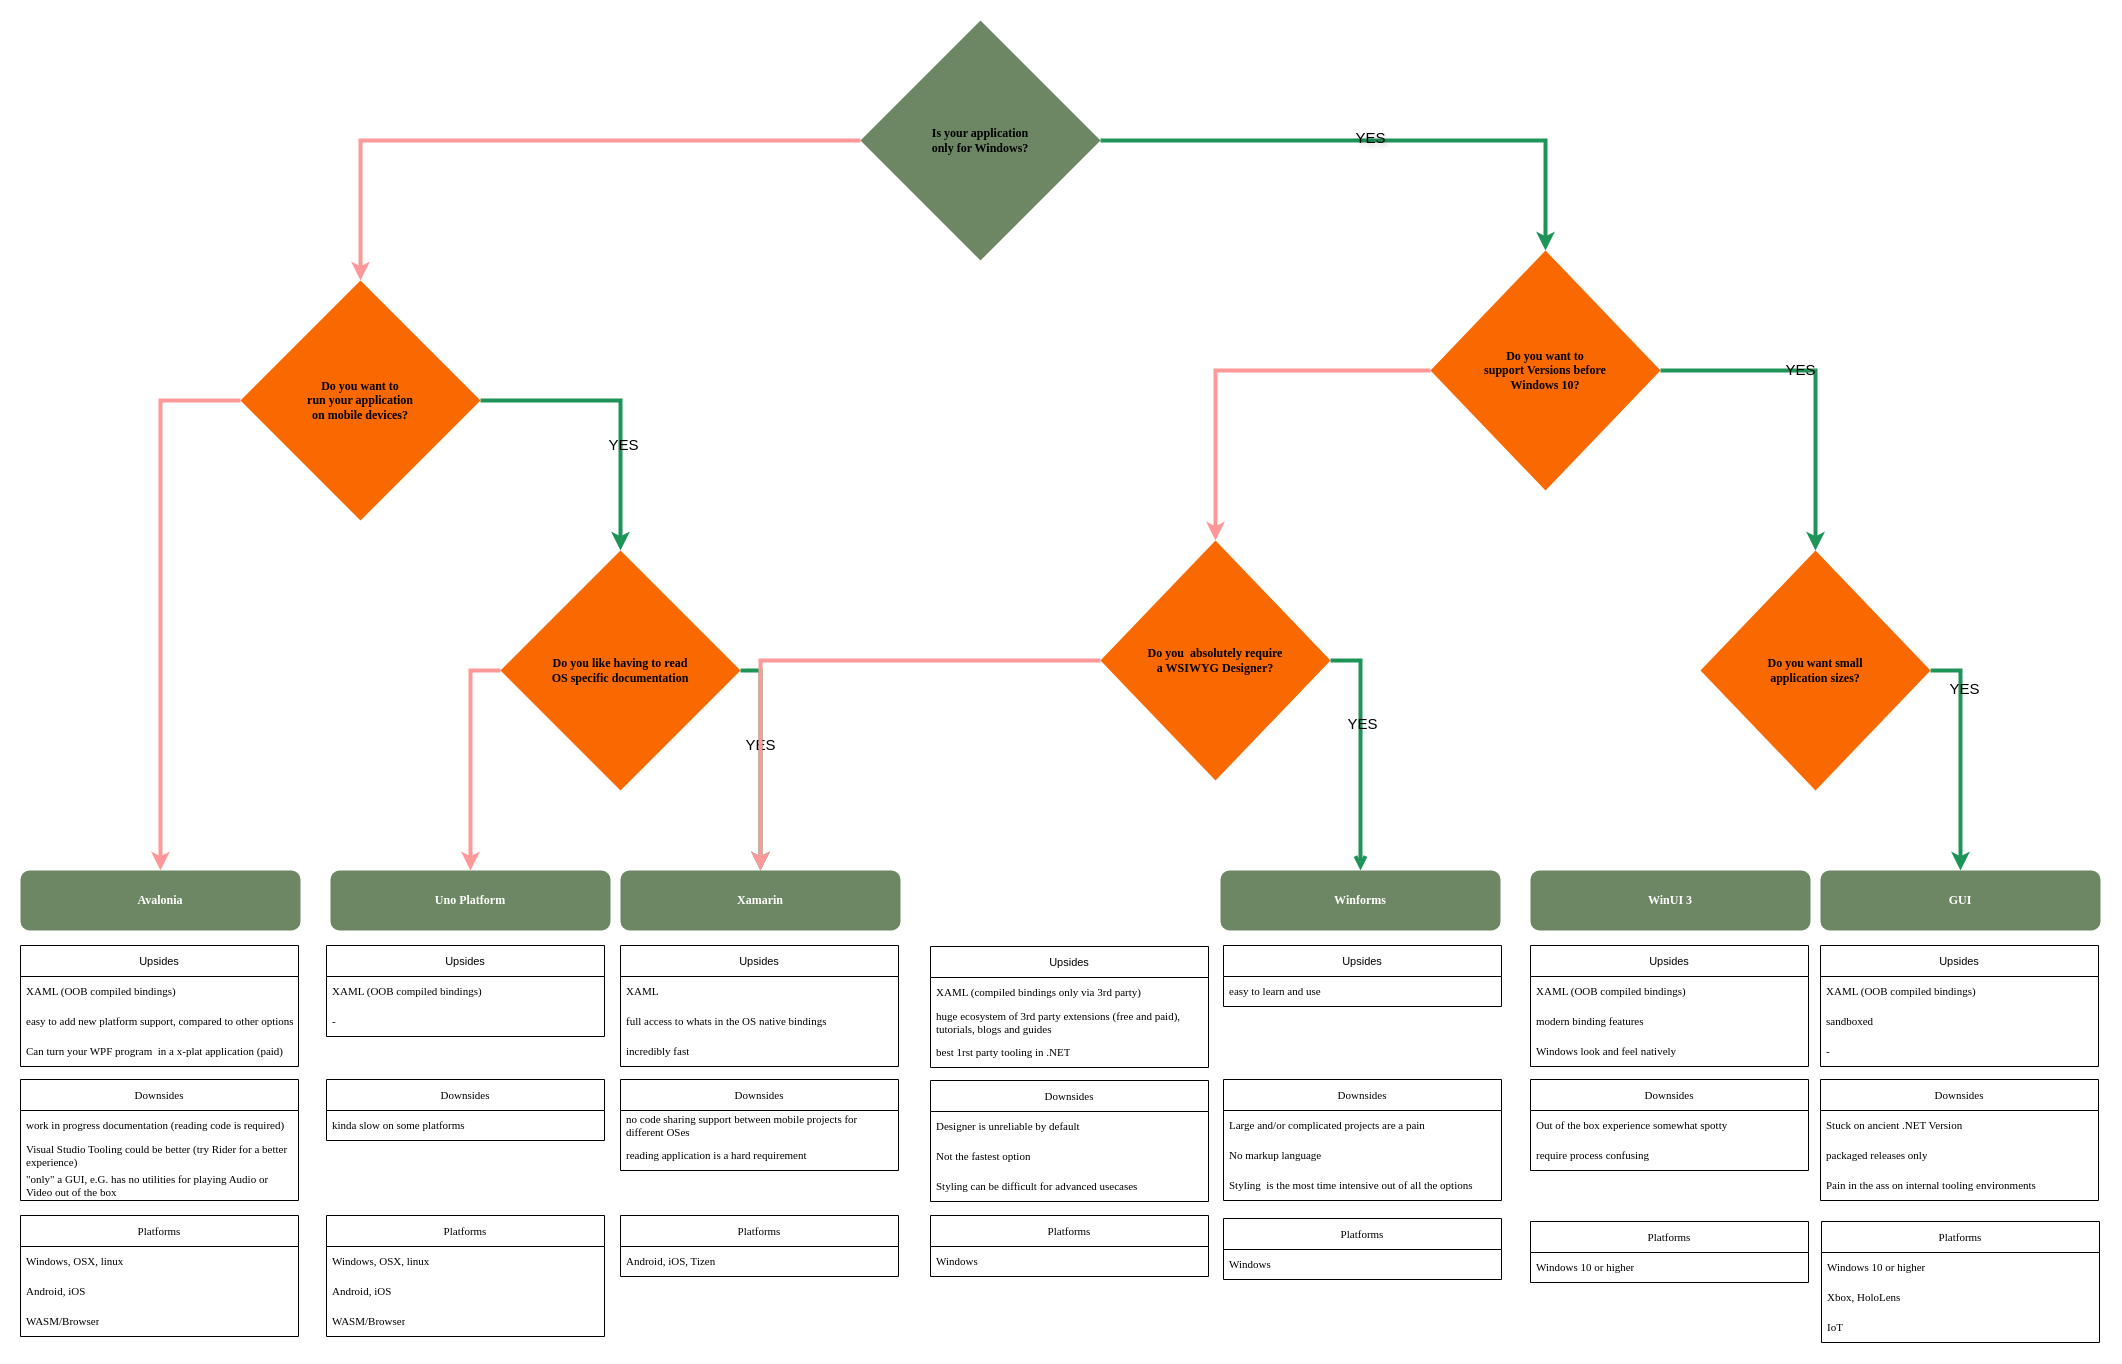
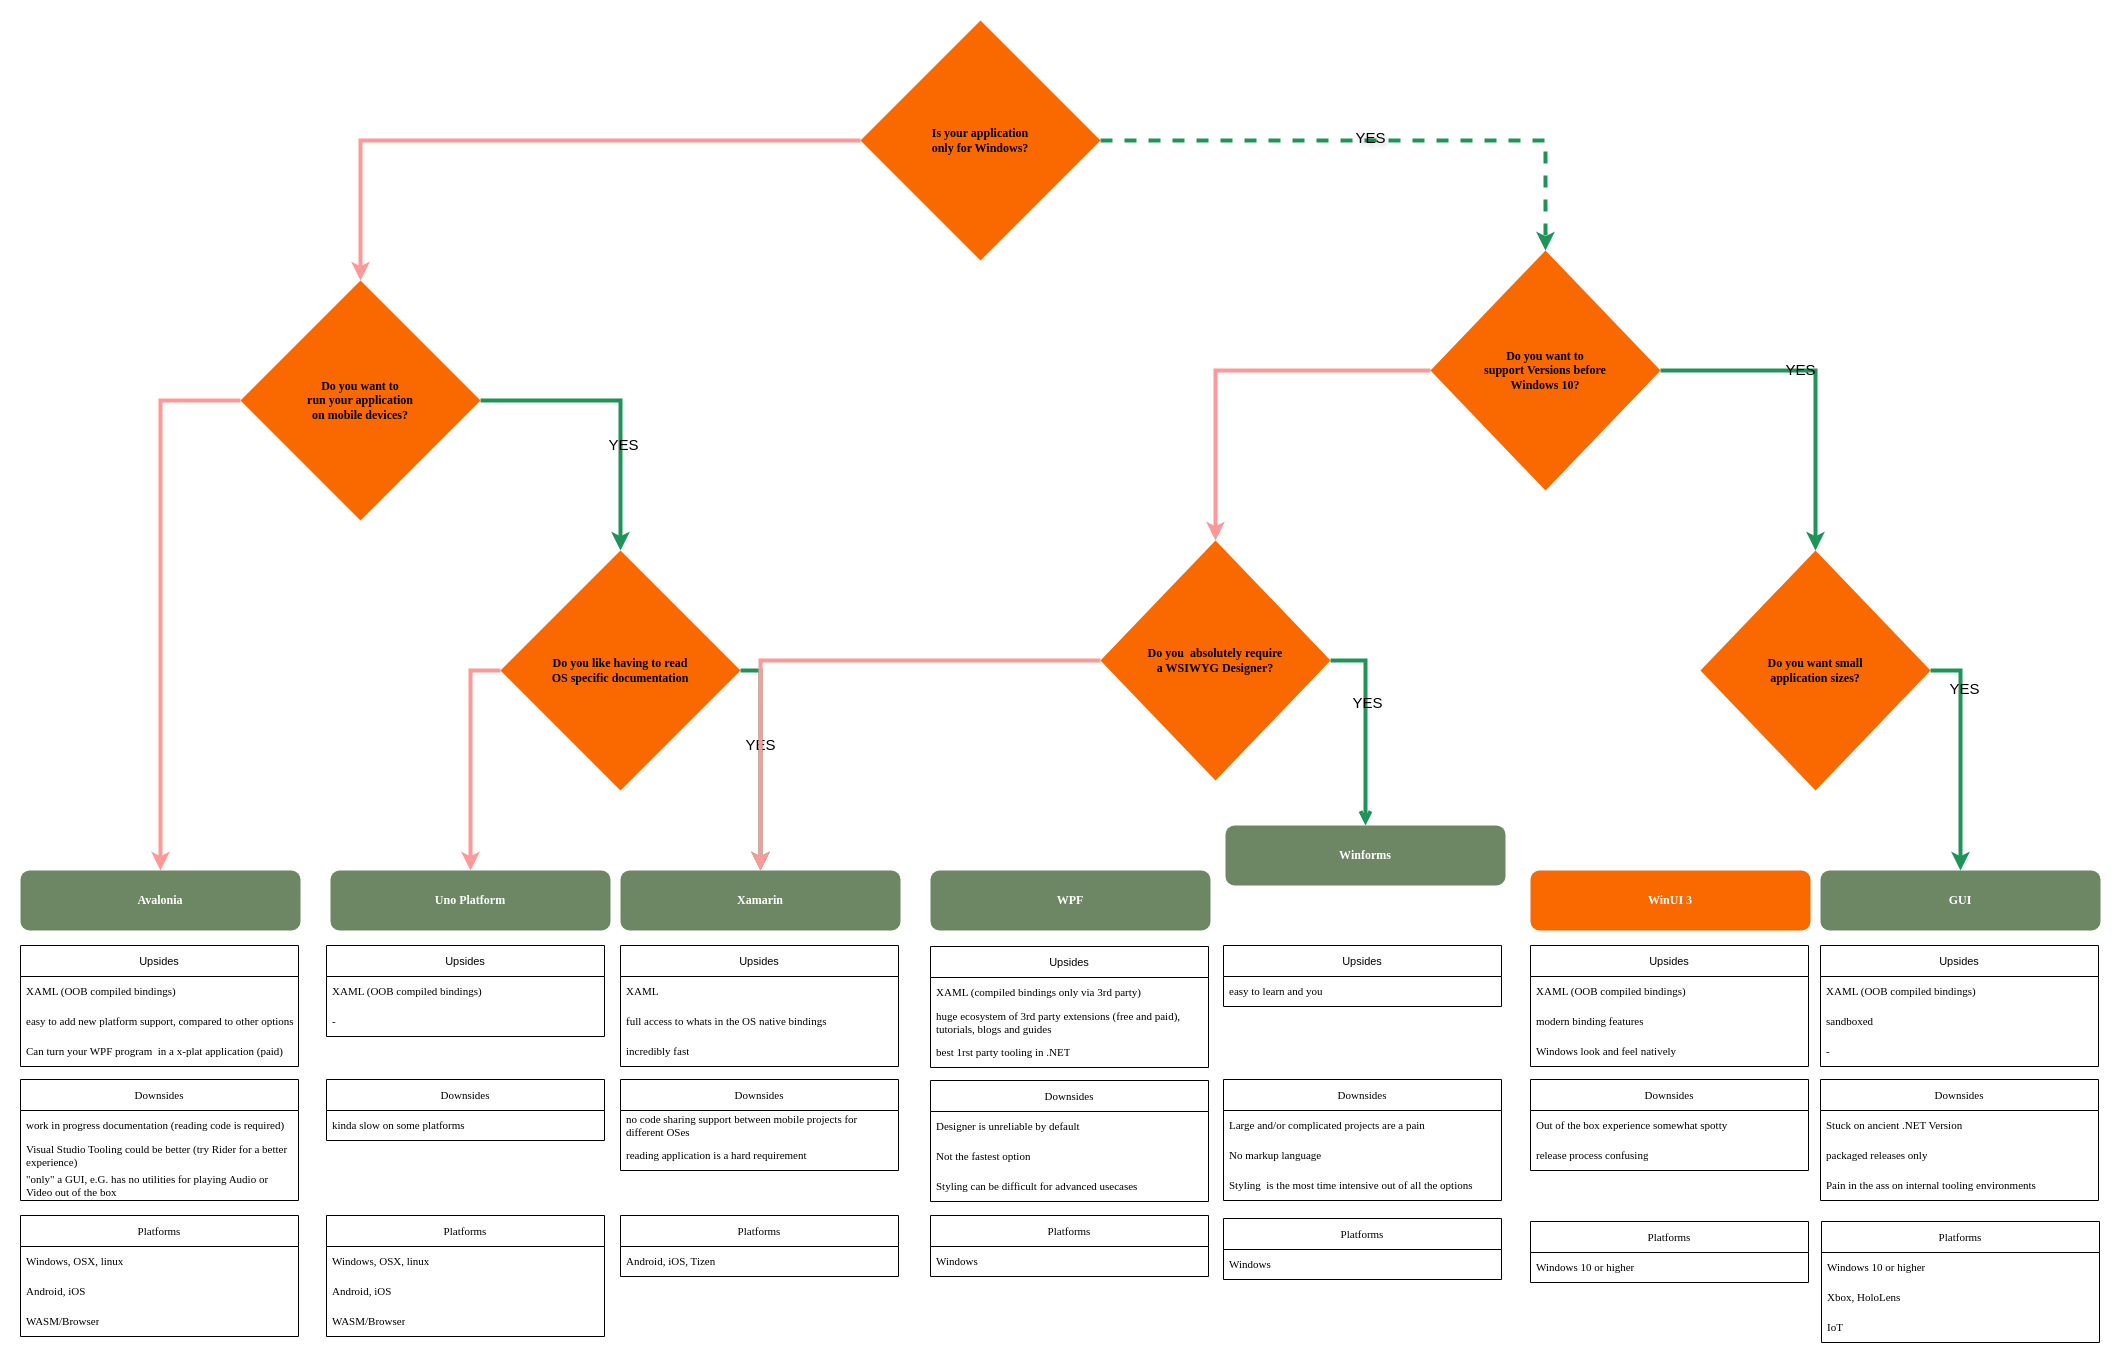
node "Is your application only for Windows?": fillcolor #6d8764 -> #fa6800
edge "Is your application only for Windows?" -> "Do you want to support Versions before Windows 10?": style solid -> dashed
node "WPF": added
node "Winforms": moved (1361, 901) -> (1366, 856)
node "WinUI 3": fillcolor #6d8764 -> #fa6800
node "easy to learn and use": label "easy to learn and use" -> "easy to learn and you"
node "require process confusing": label "require process confusing" -> "release process confusing"
